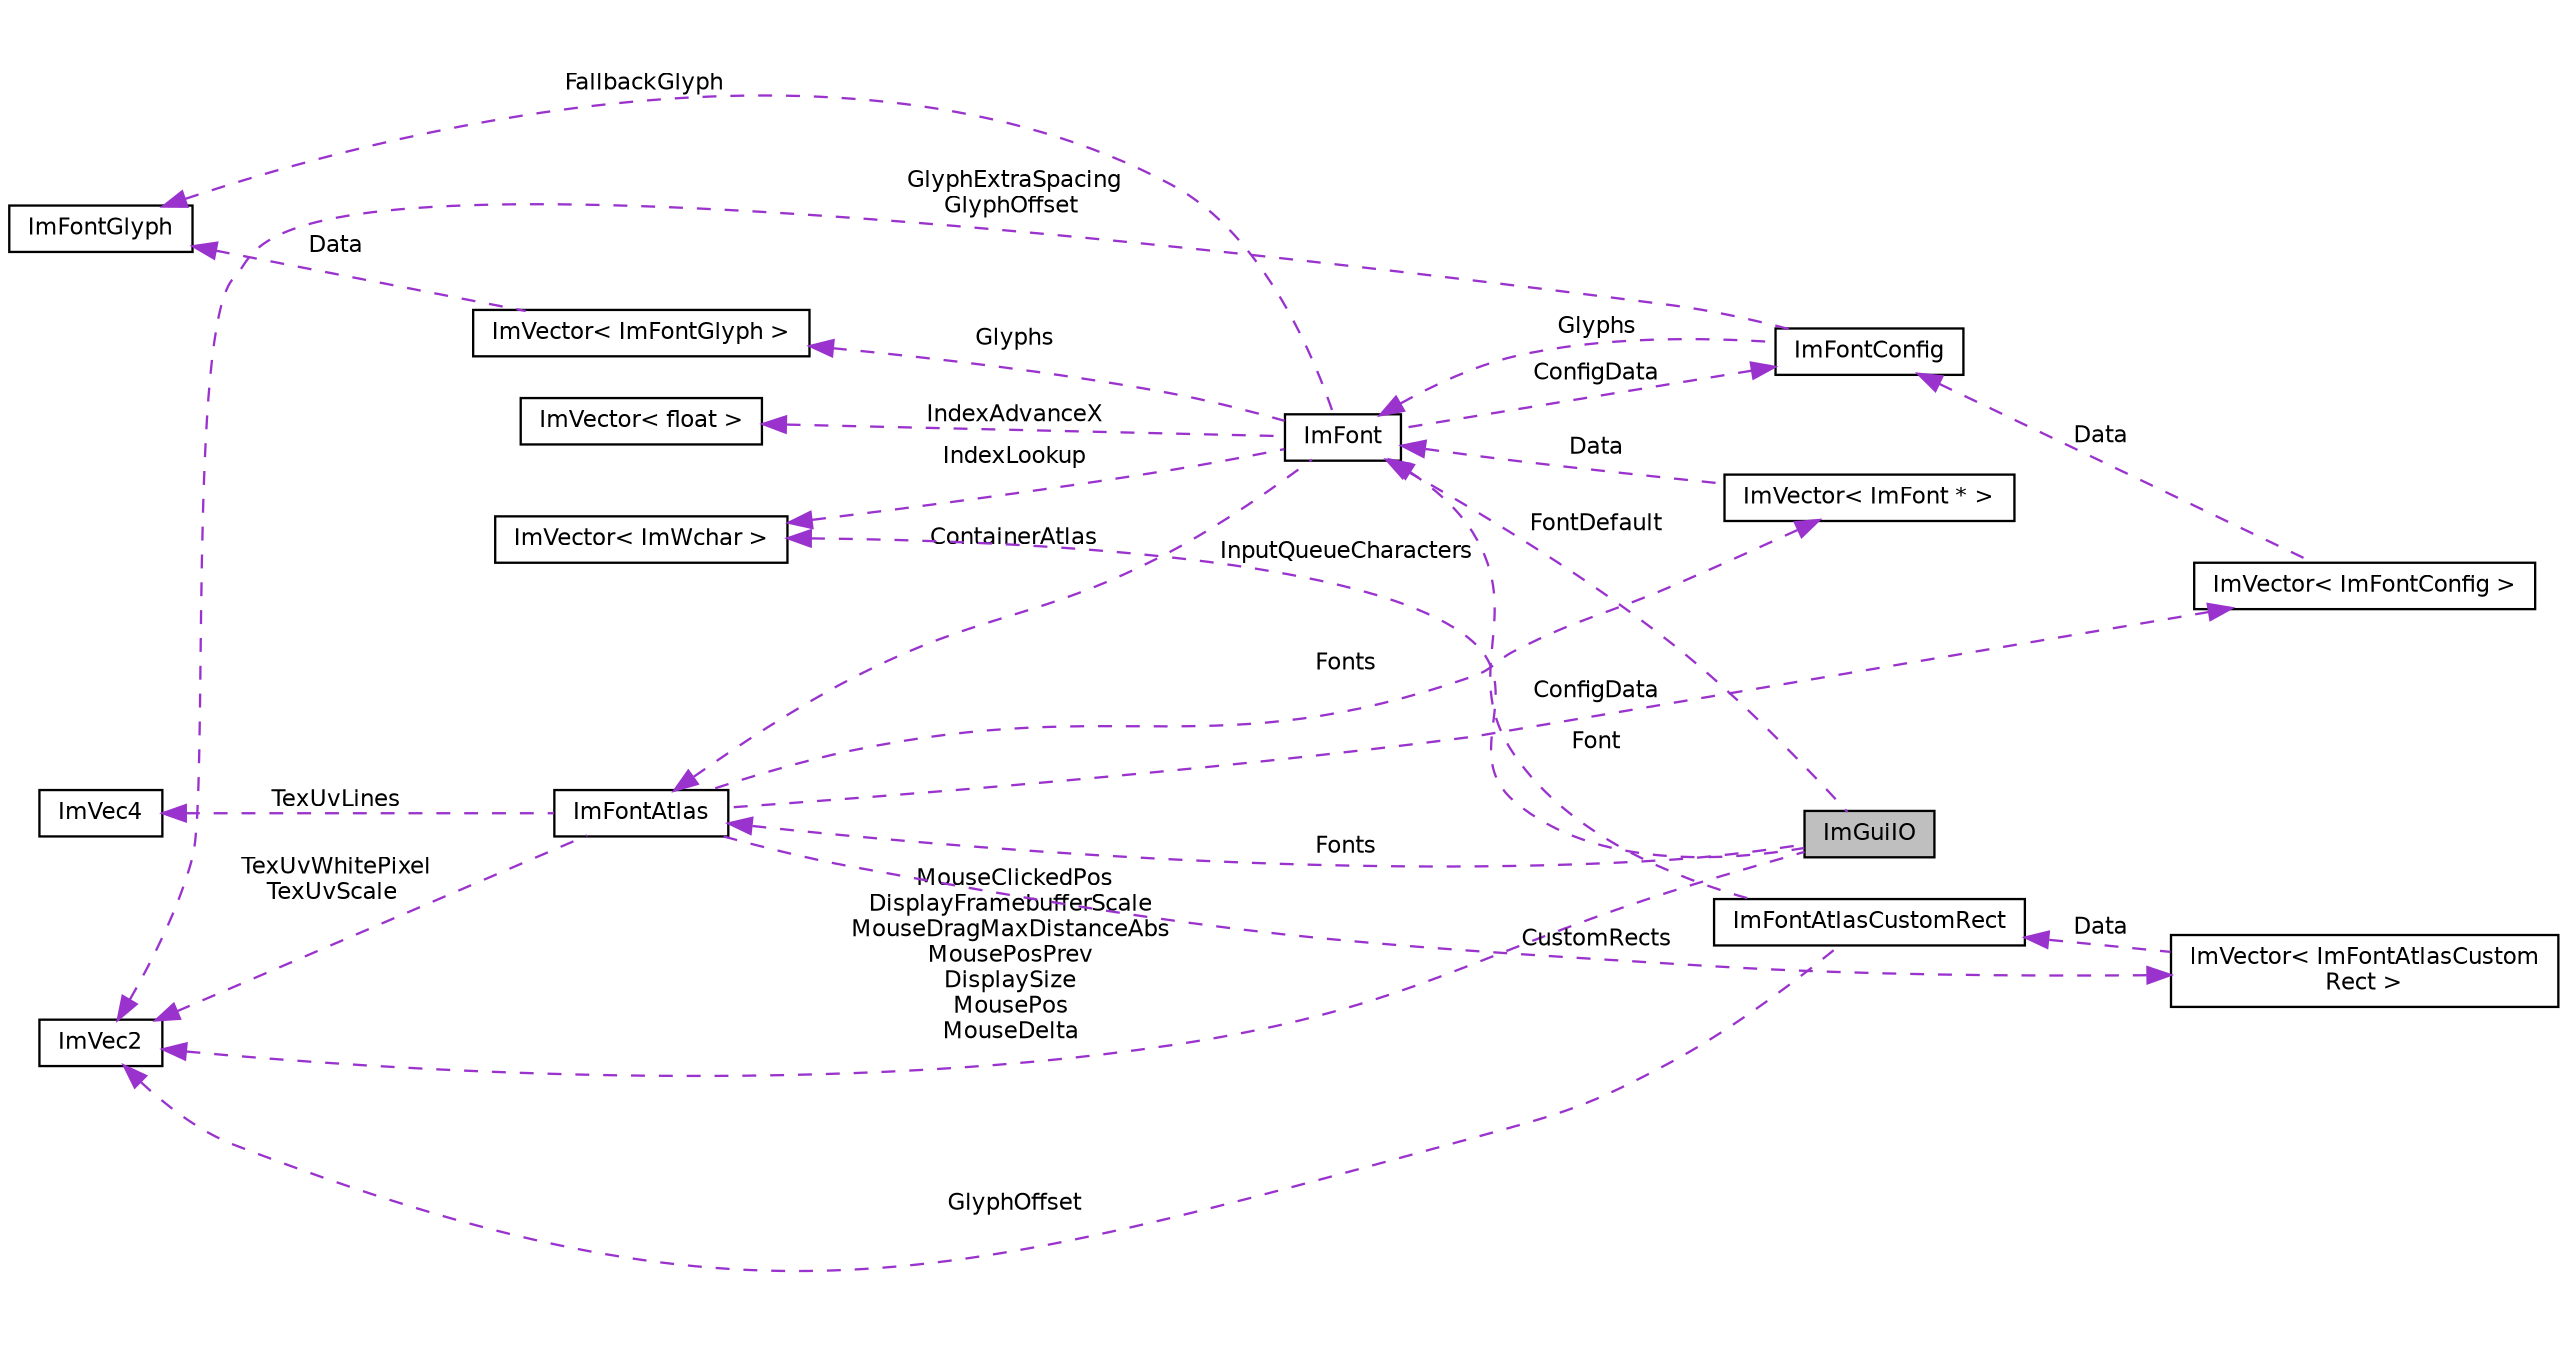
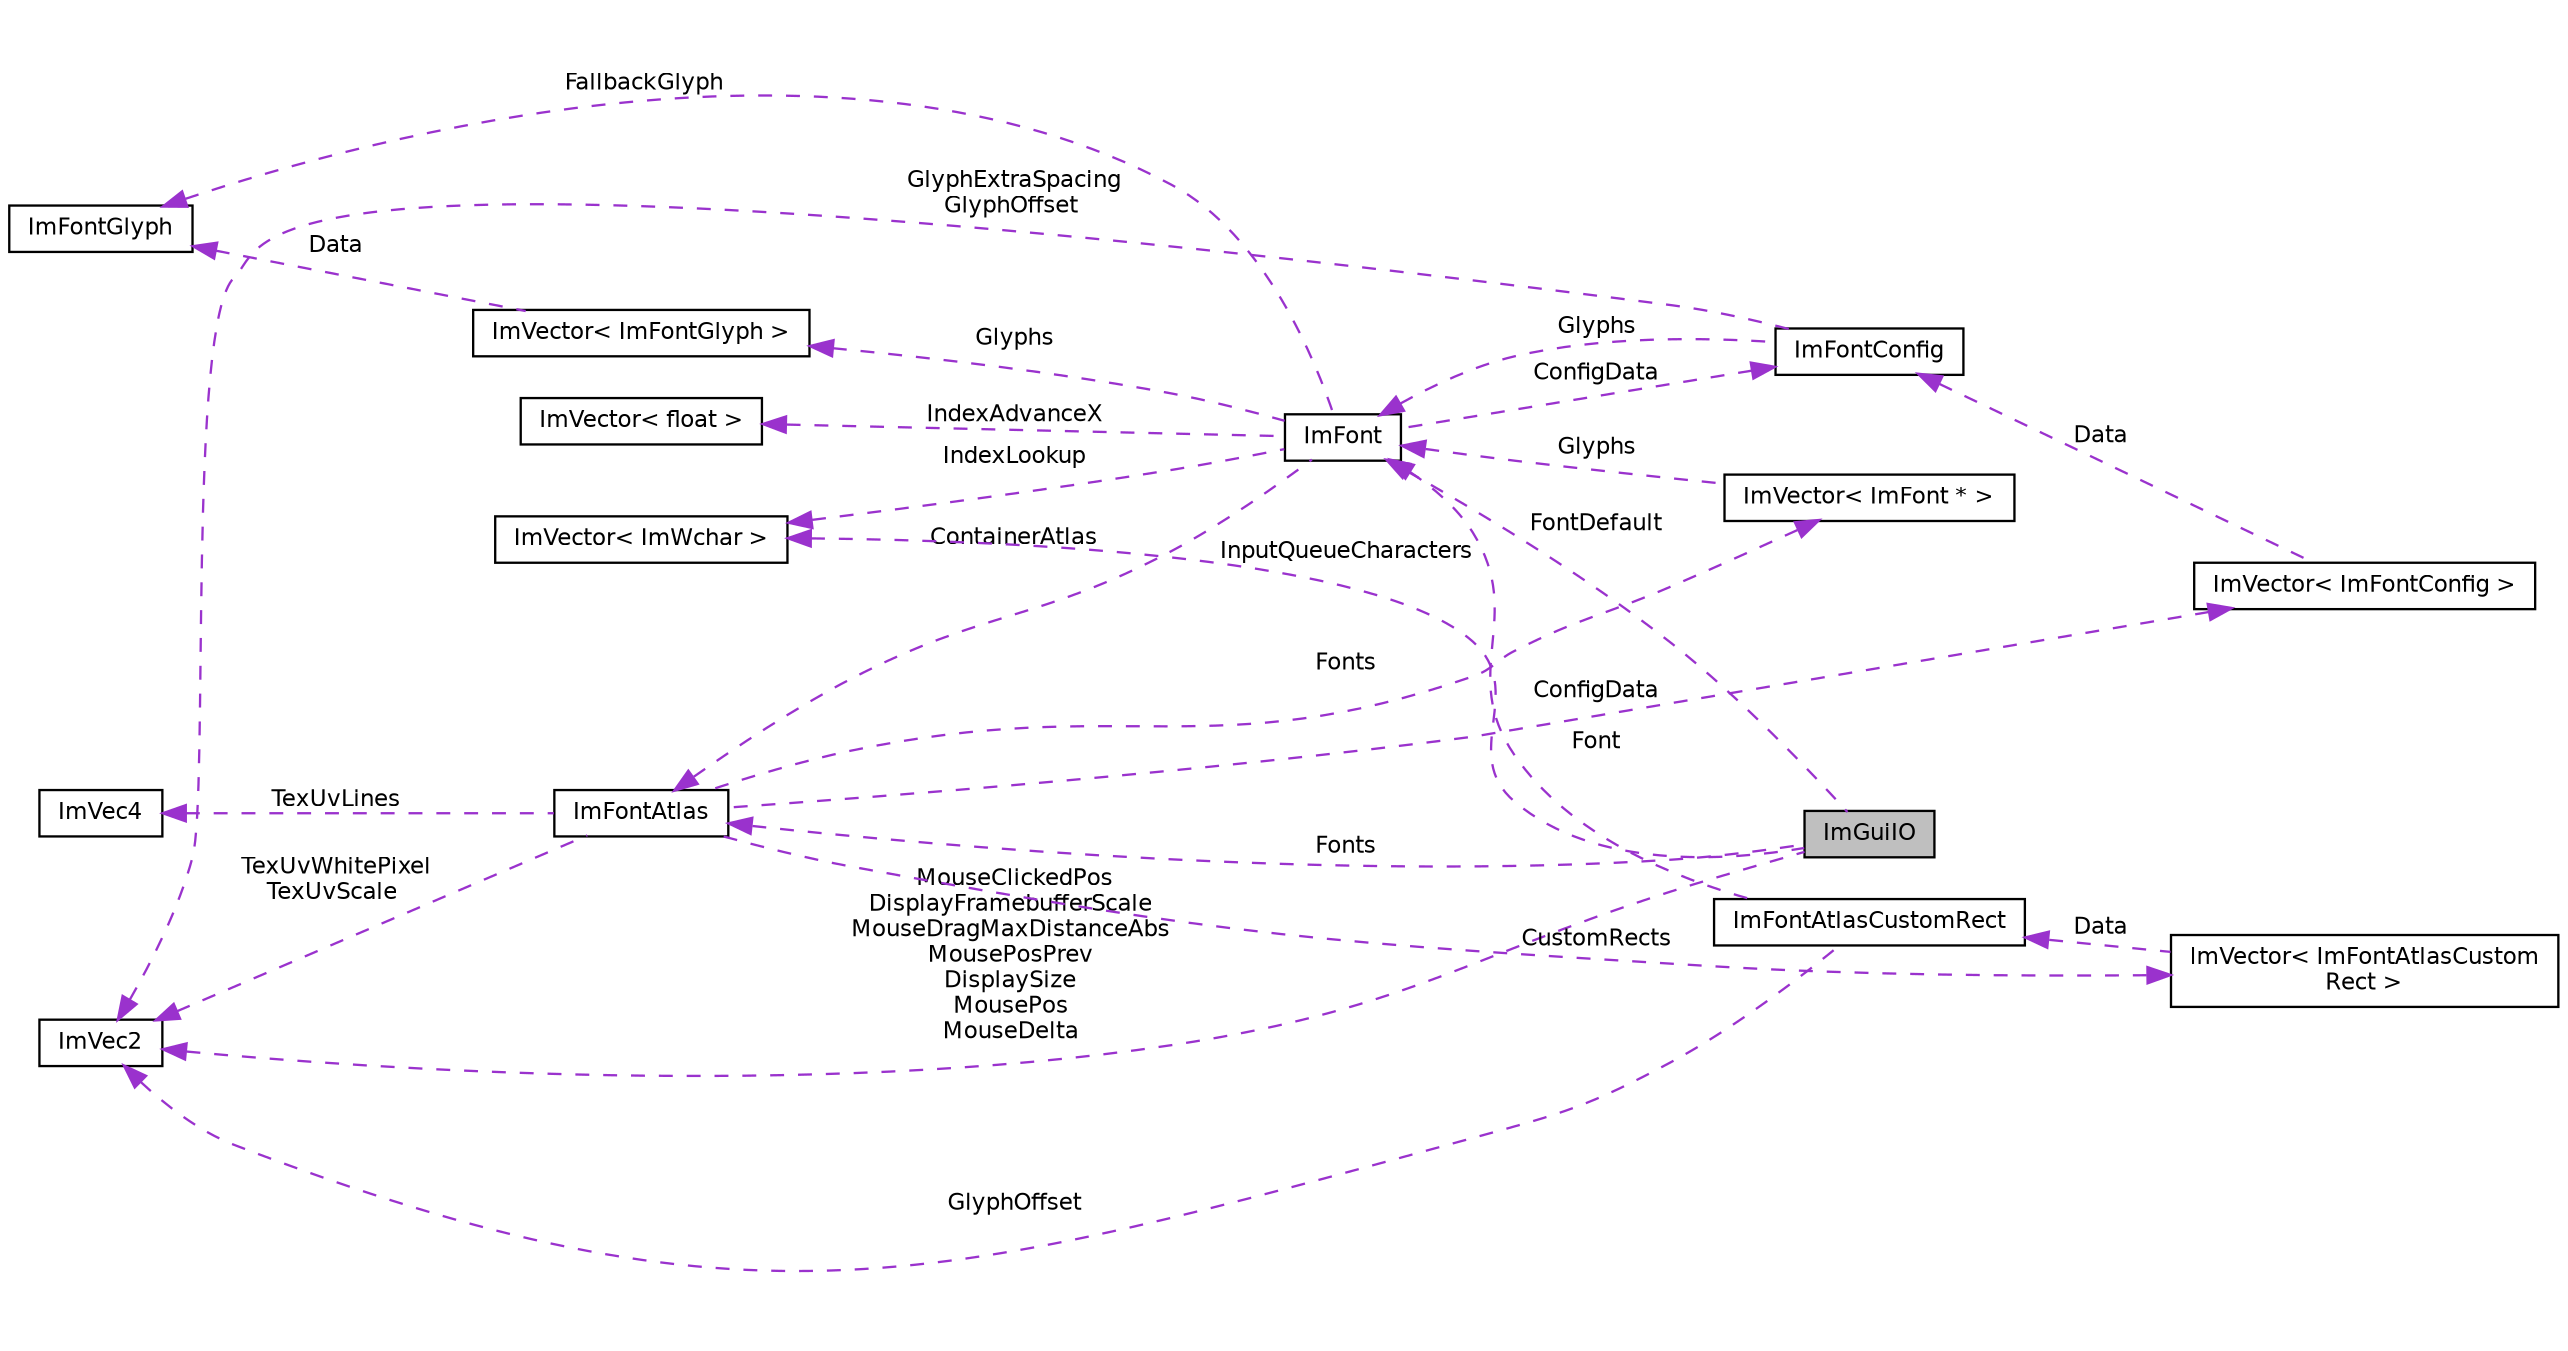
edge "ImVector< ImFont * >" -> "ImFont": label " Data" -> " Glyphs"
